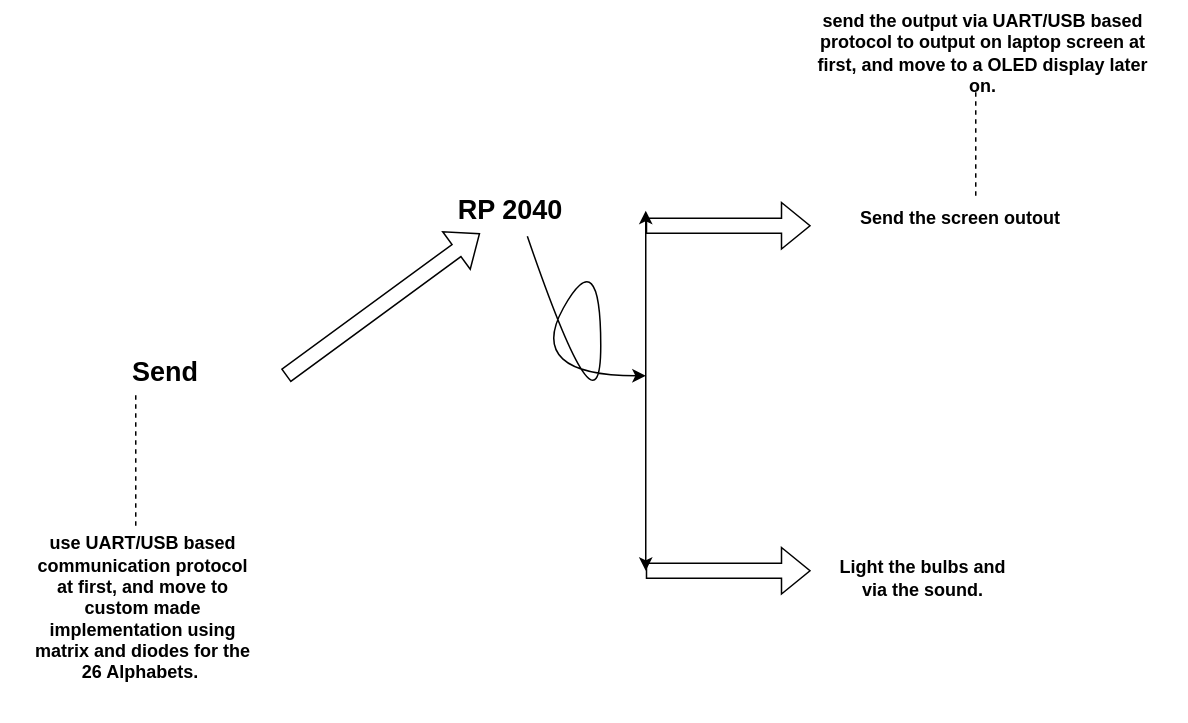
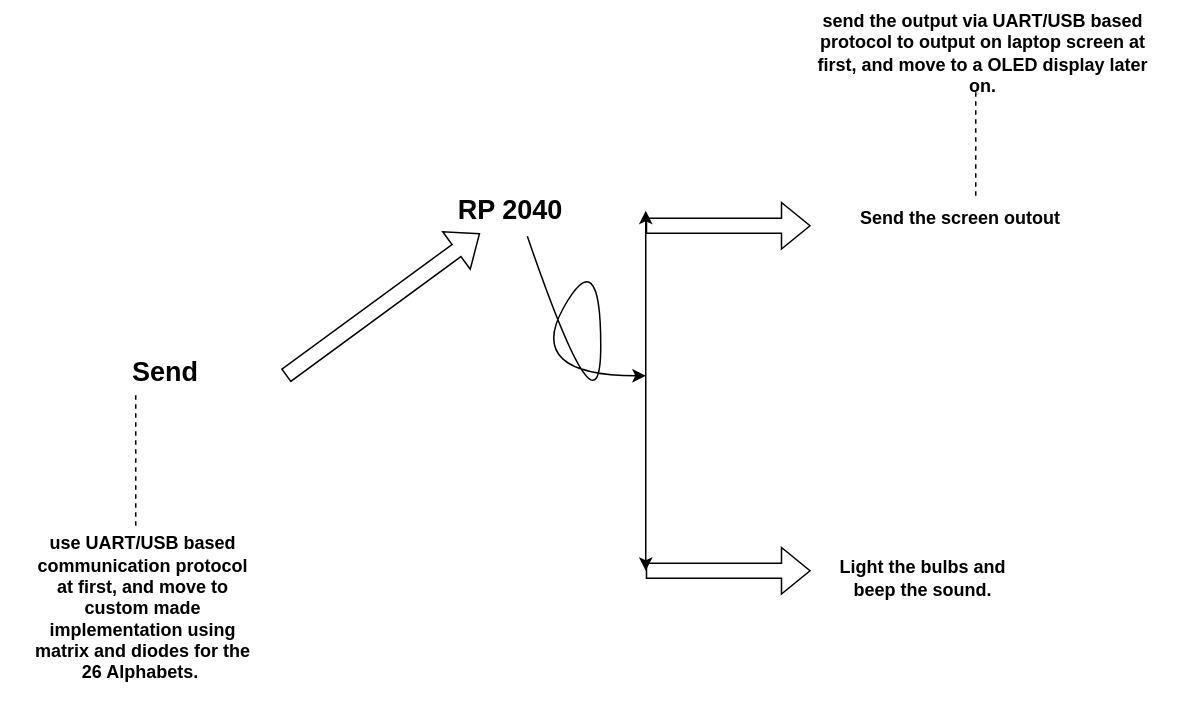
node "Light the bulbs and via the sound.": label "Light the bulbs and via the sound." -> "Light the bulbs and beep the sound."
